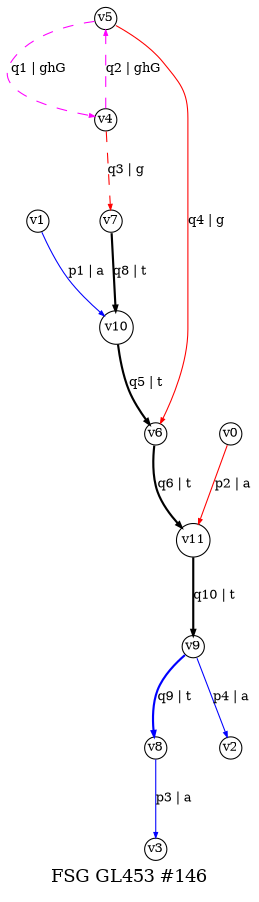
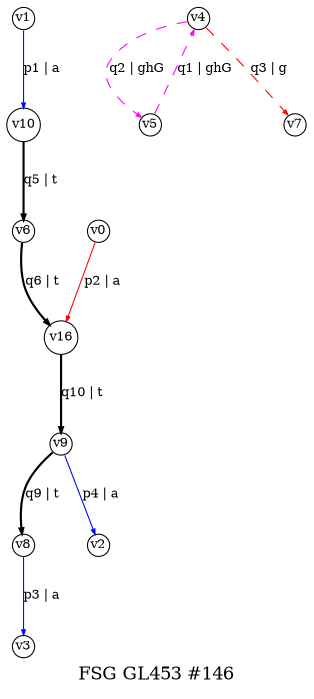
edge "v5" -> "v6": removed, label "q4 | g"
edge "v7" -> "v10": removed, label "q8 | t"
node "v11": label "v11" -> "v16"
edge "v9" -> "v8": color blue -> black
